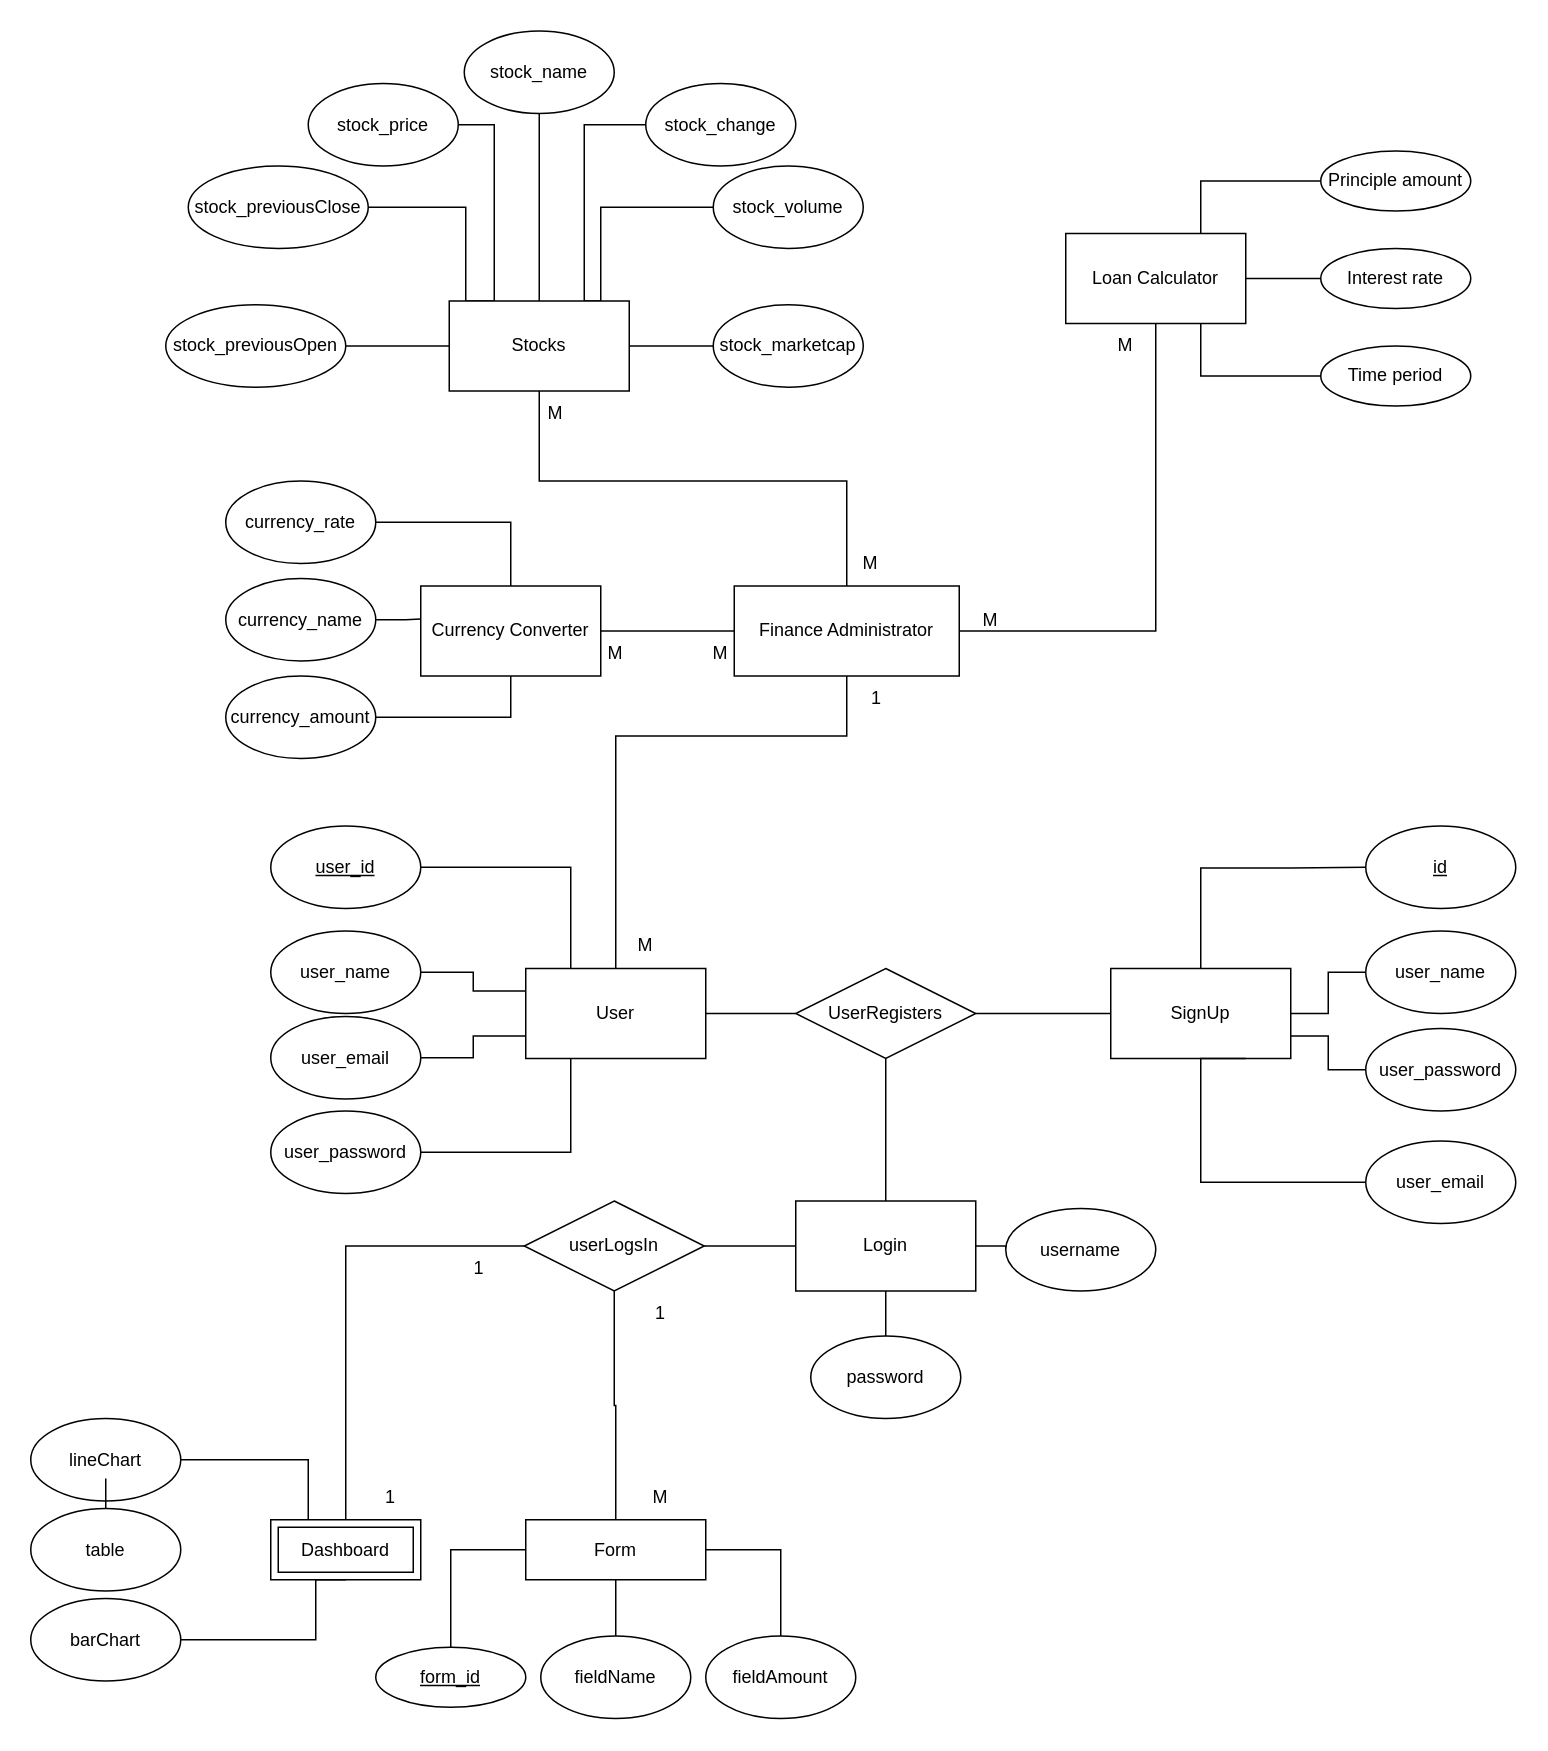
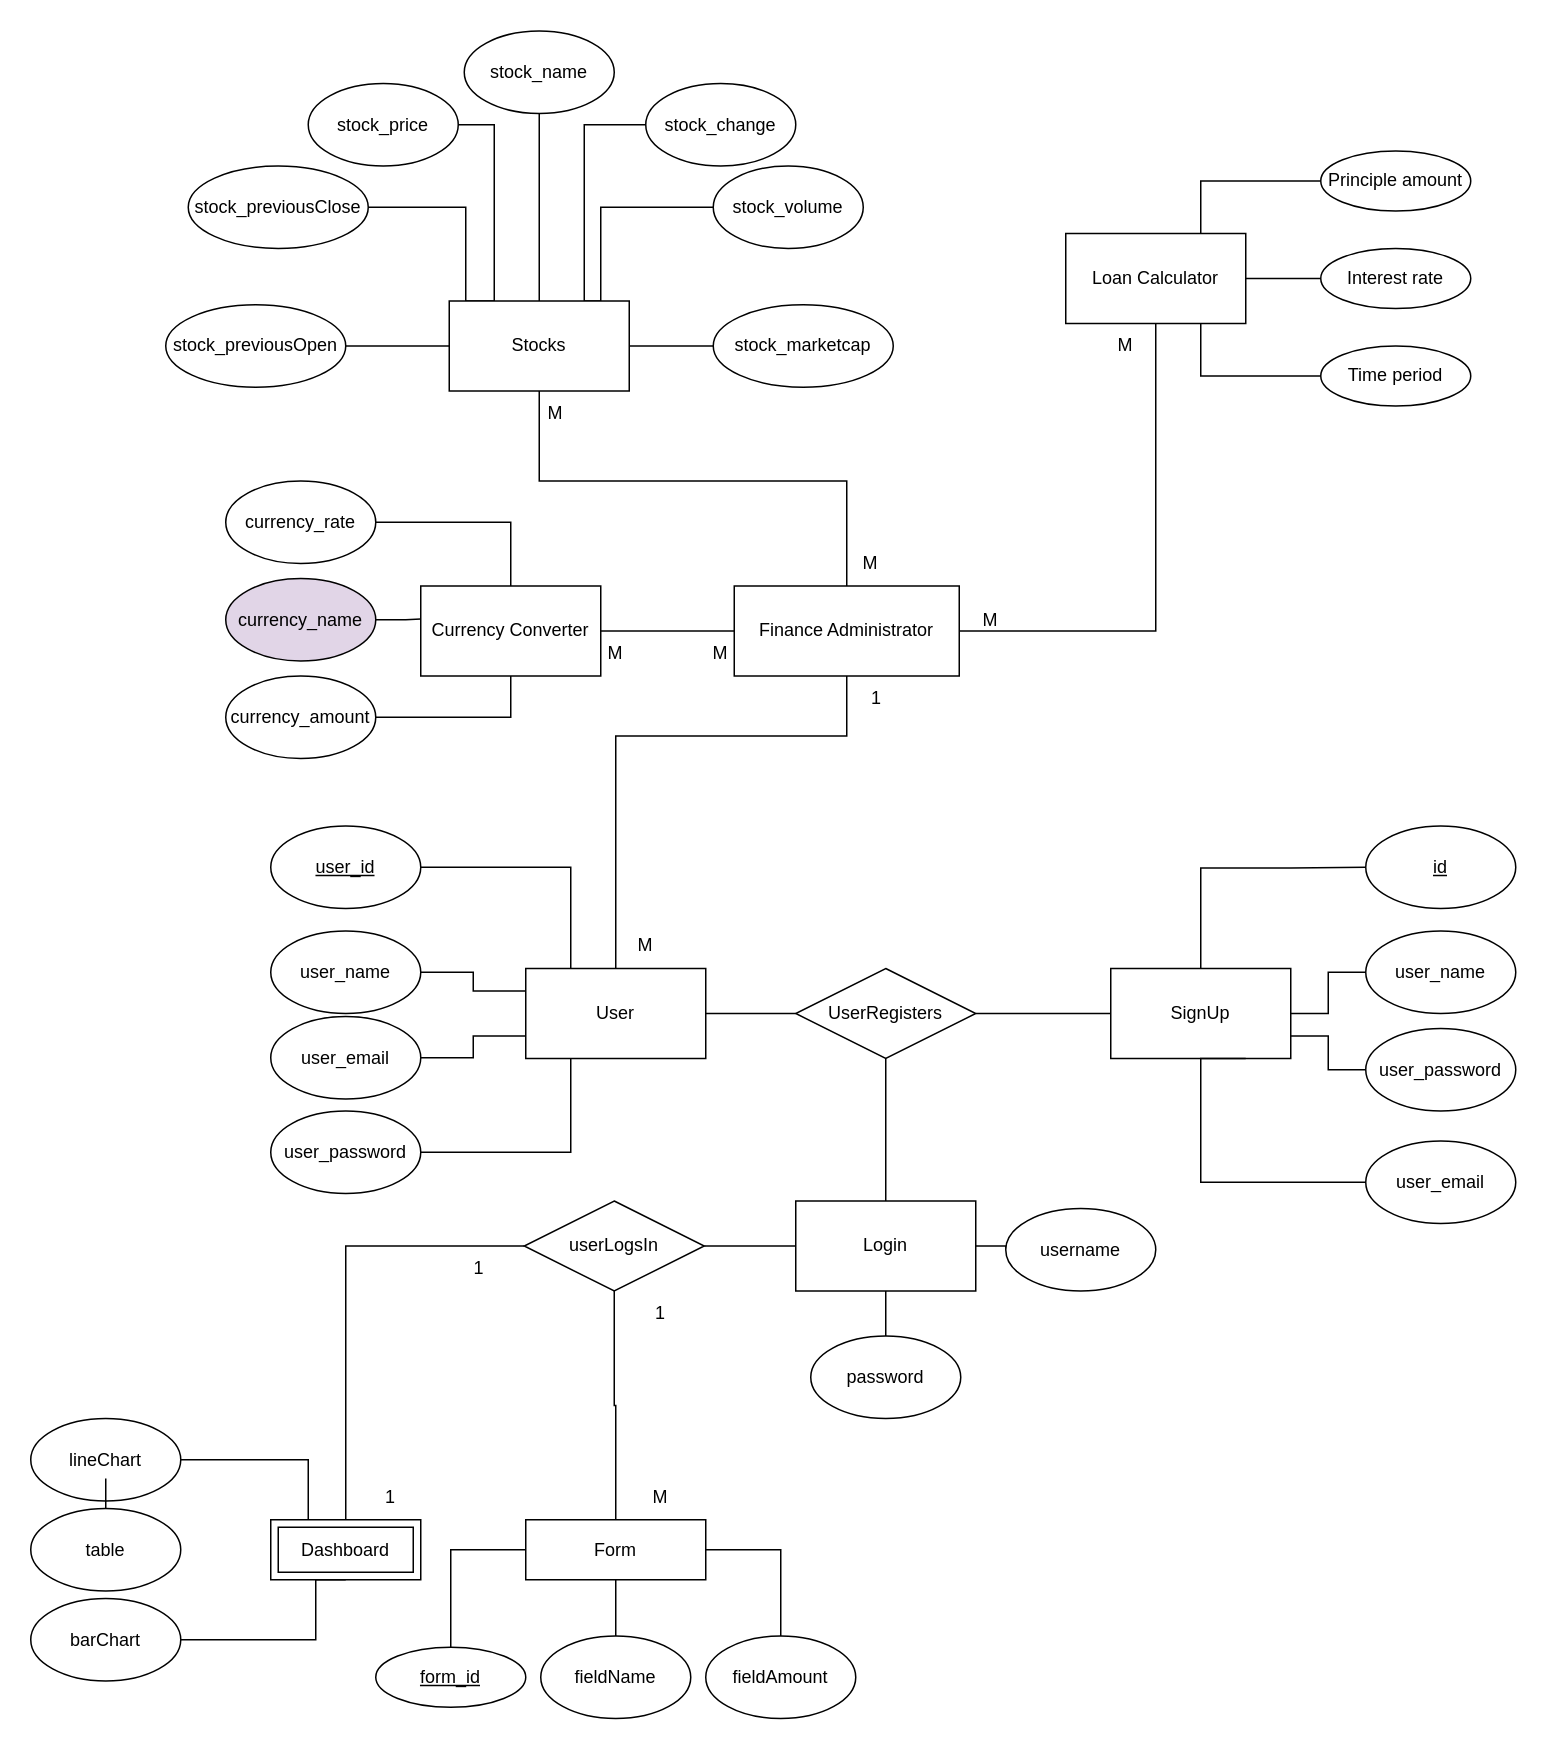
node "stock_marketcap": size 150x83 -> 180x83
node "currency_name": fillcolor #ffffff -> #e1d5e7
